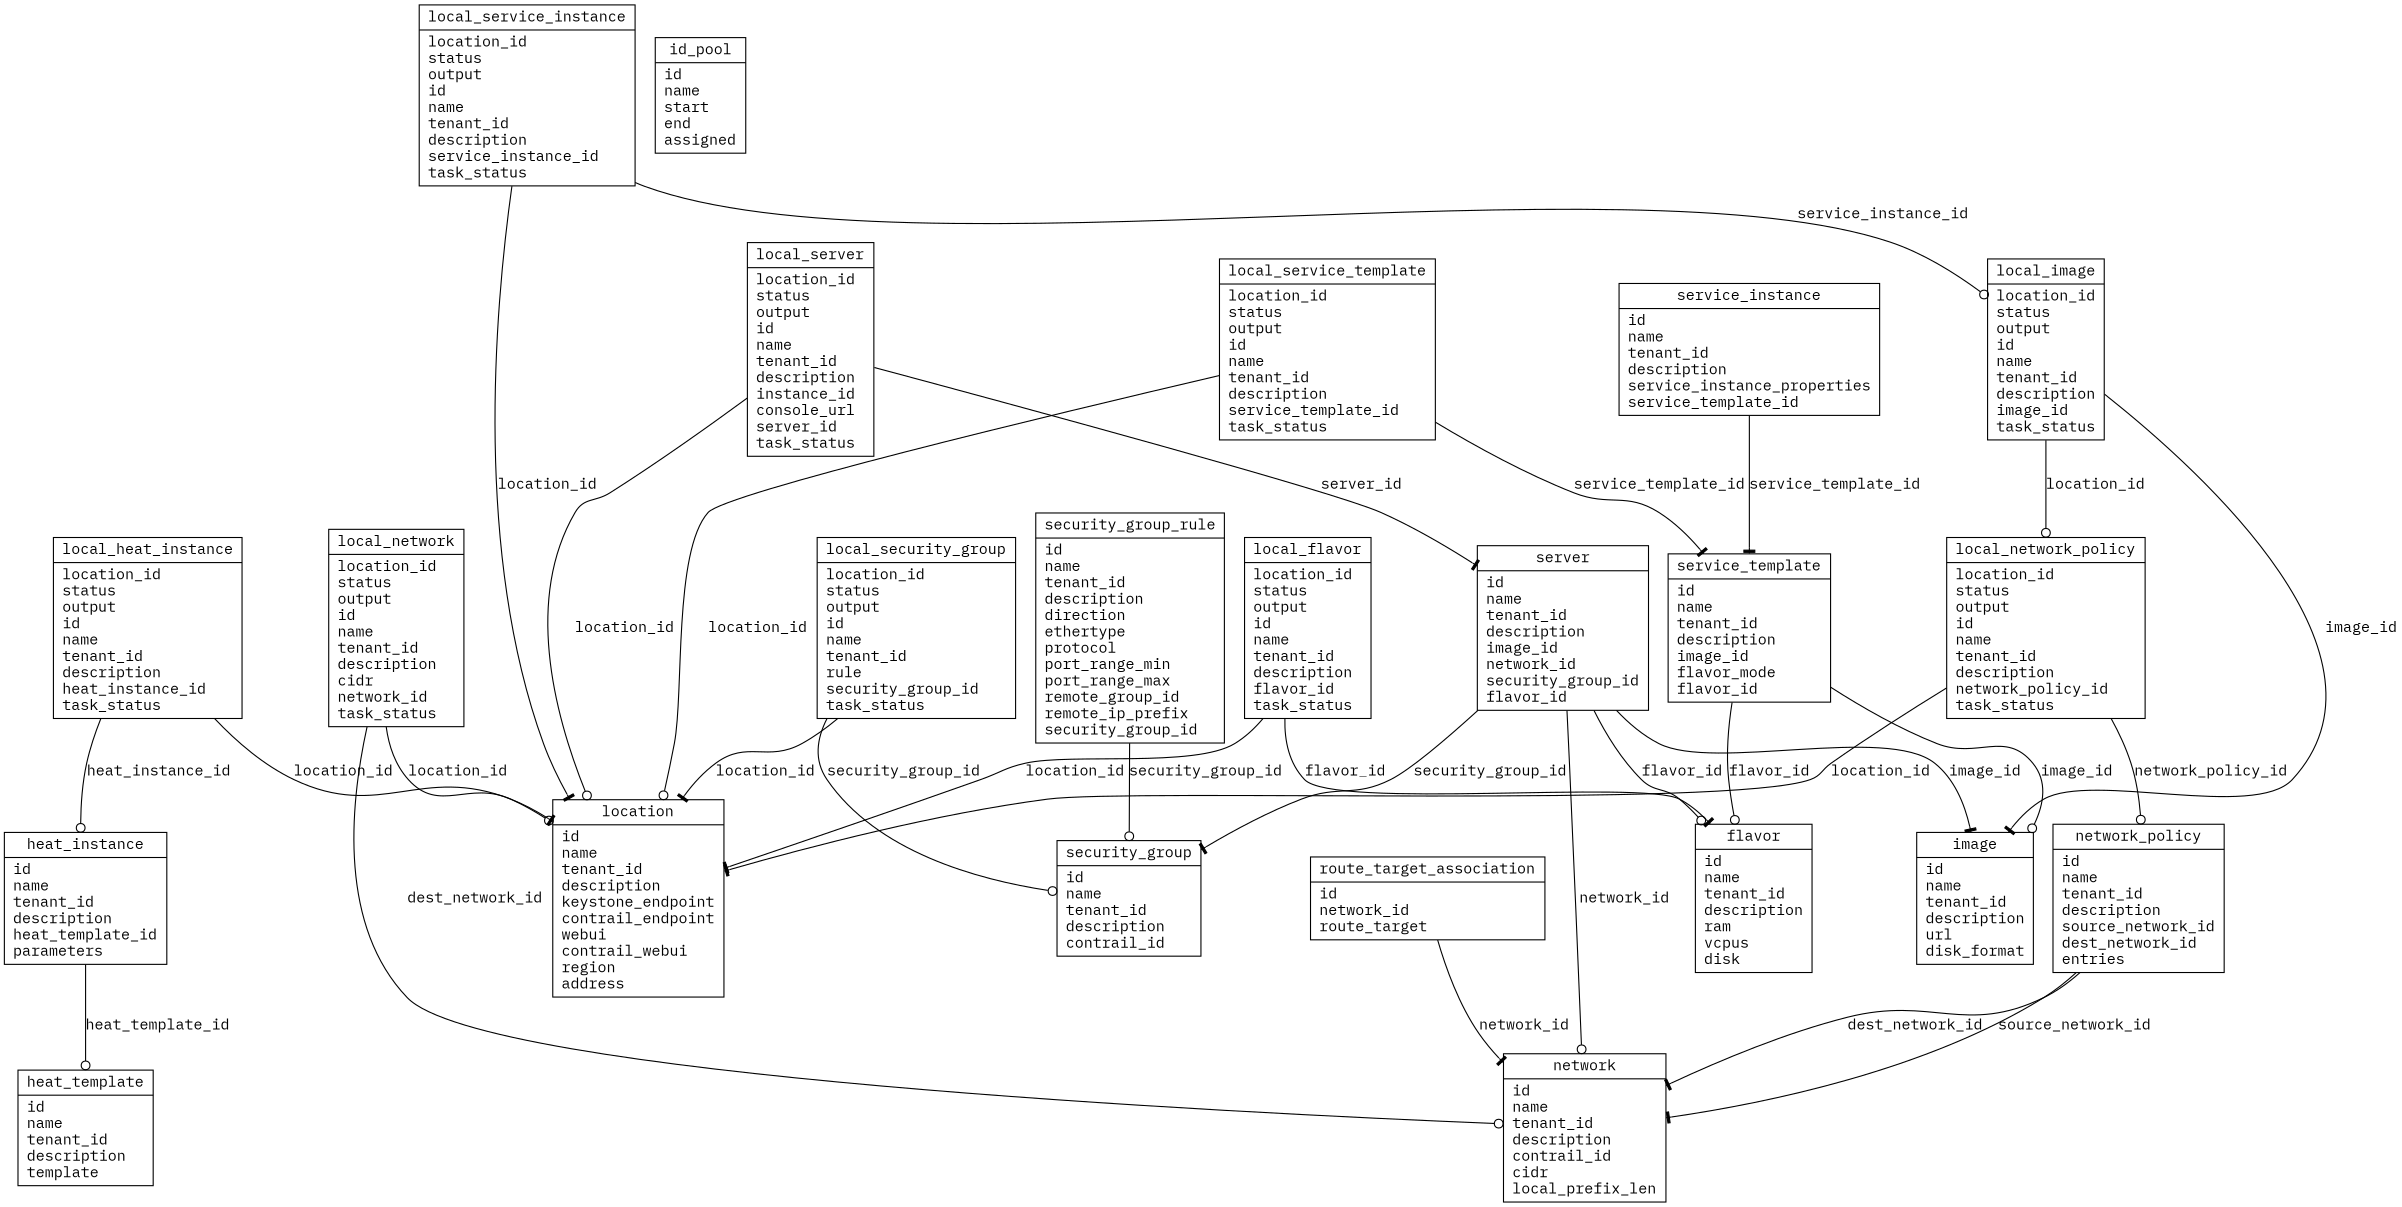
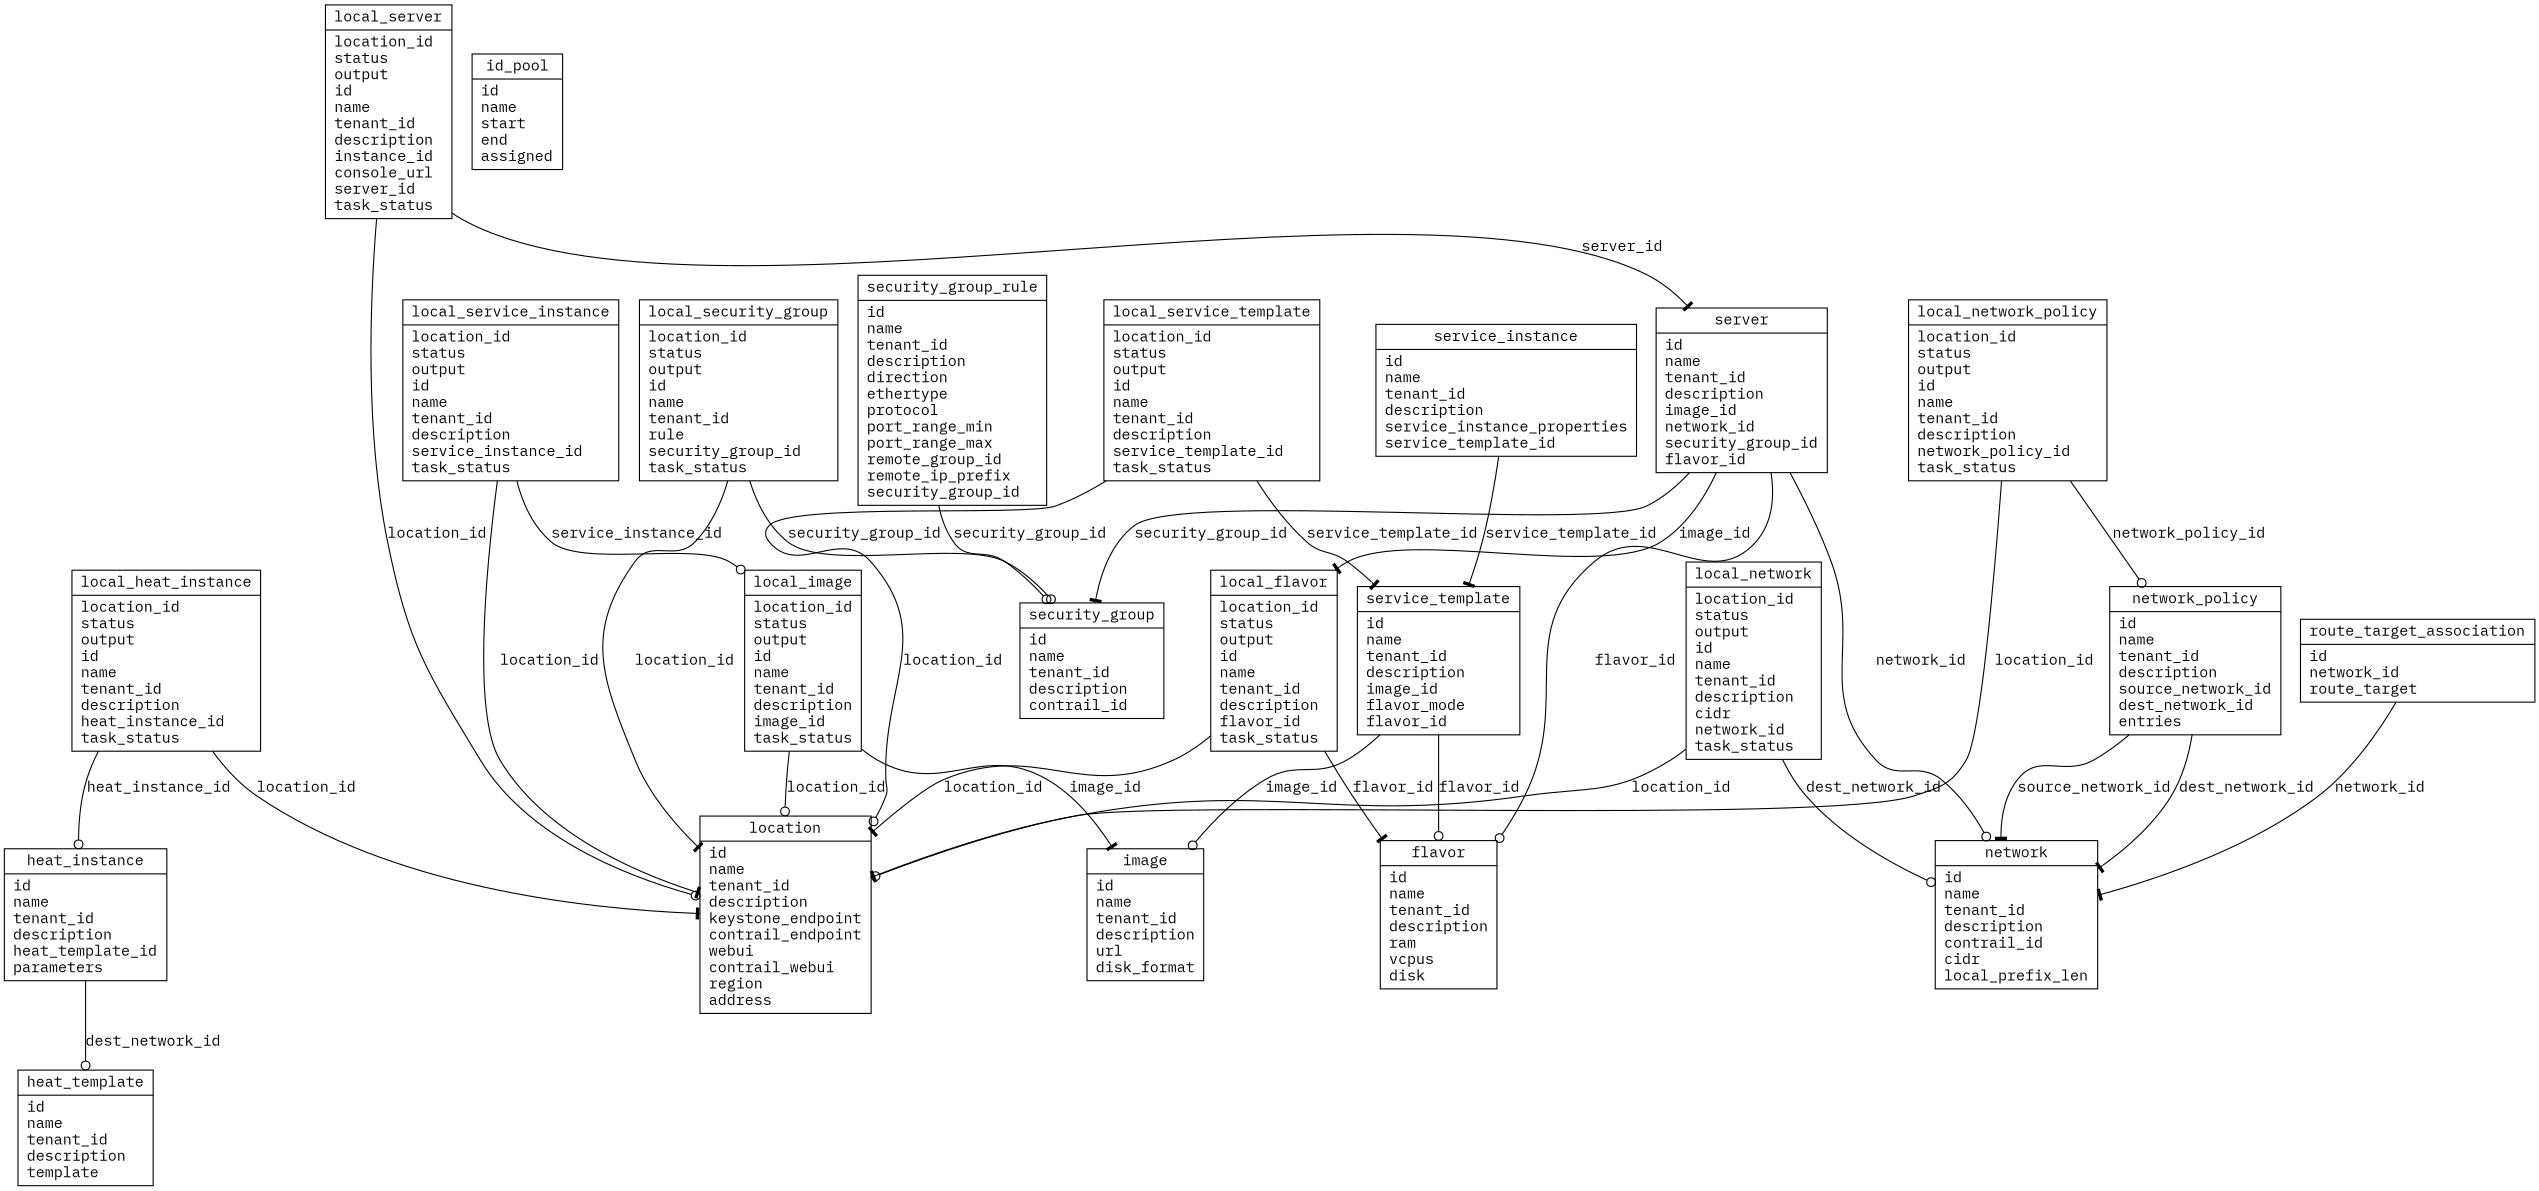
edge "local_image" -> "local_network_policy": now "local_image" -> "location"
edge "server" -> "image": now "server" -> "local_flavor"
edge "heat_instance" -> "heat_template": label "heat_template_id" -> "dest_network_id"
